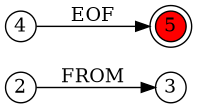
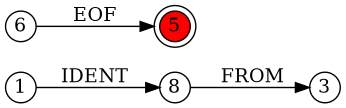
node "4": label "4" -> "6"
node "1": added
node "2": label "2" -> "8"
